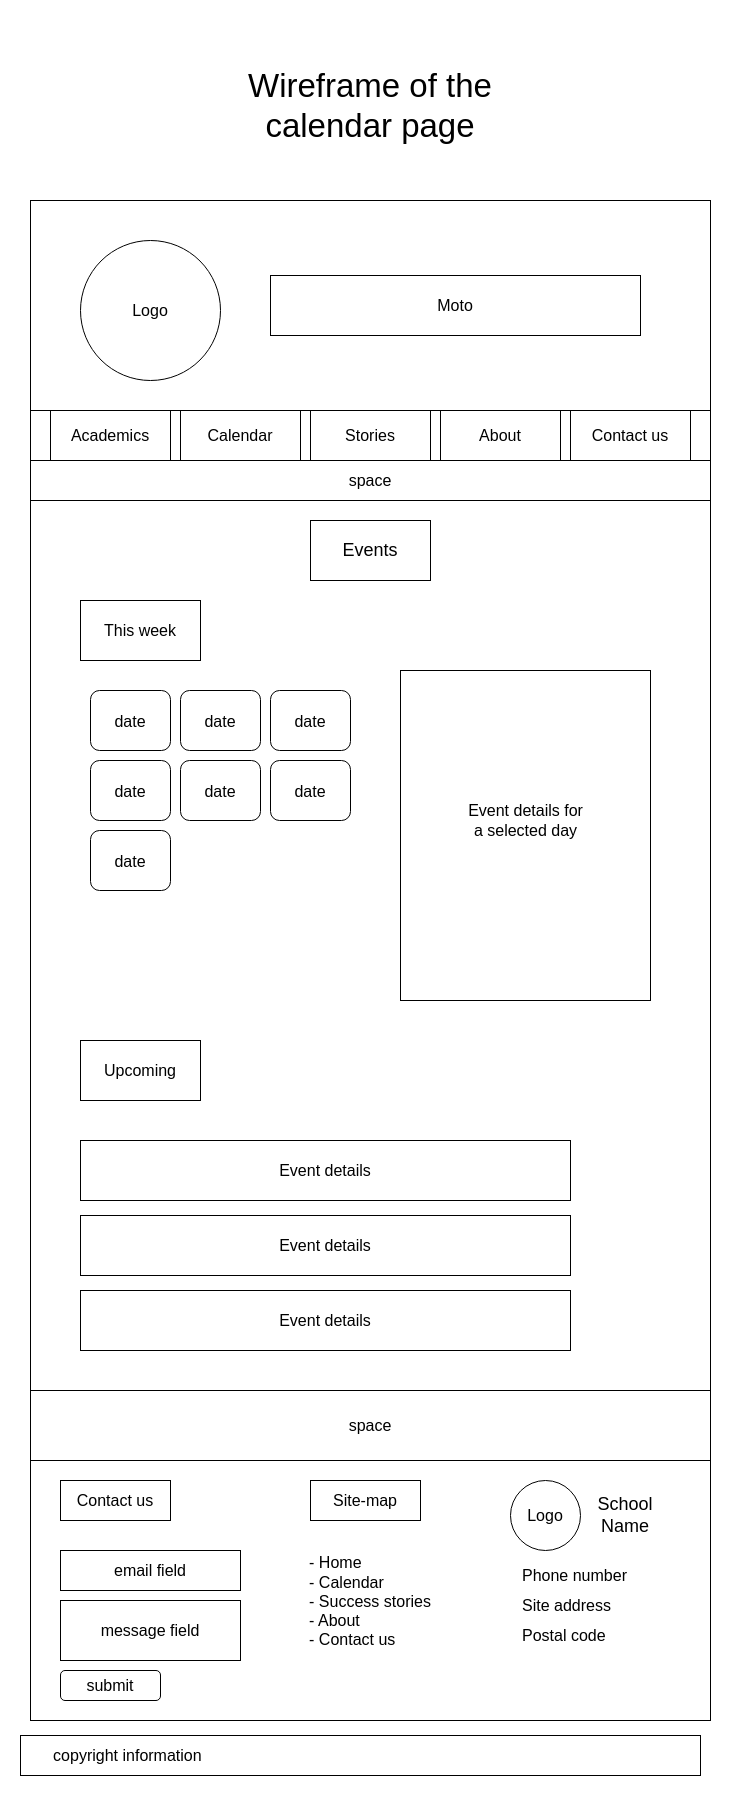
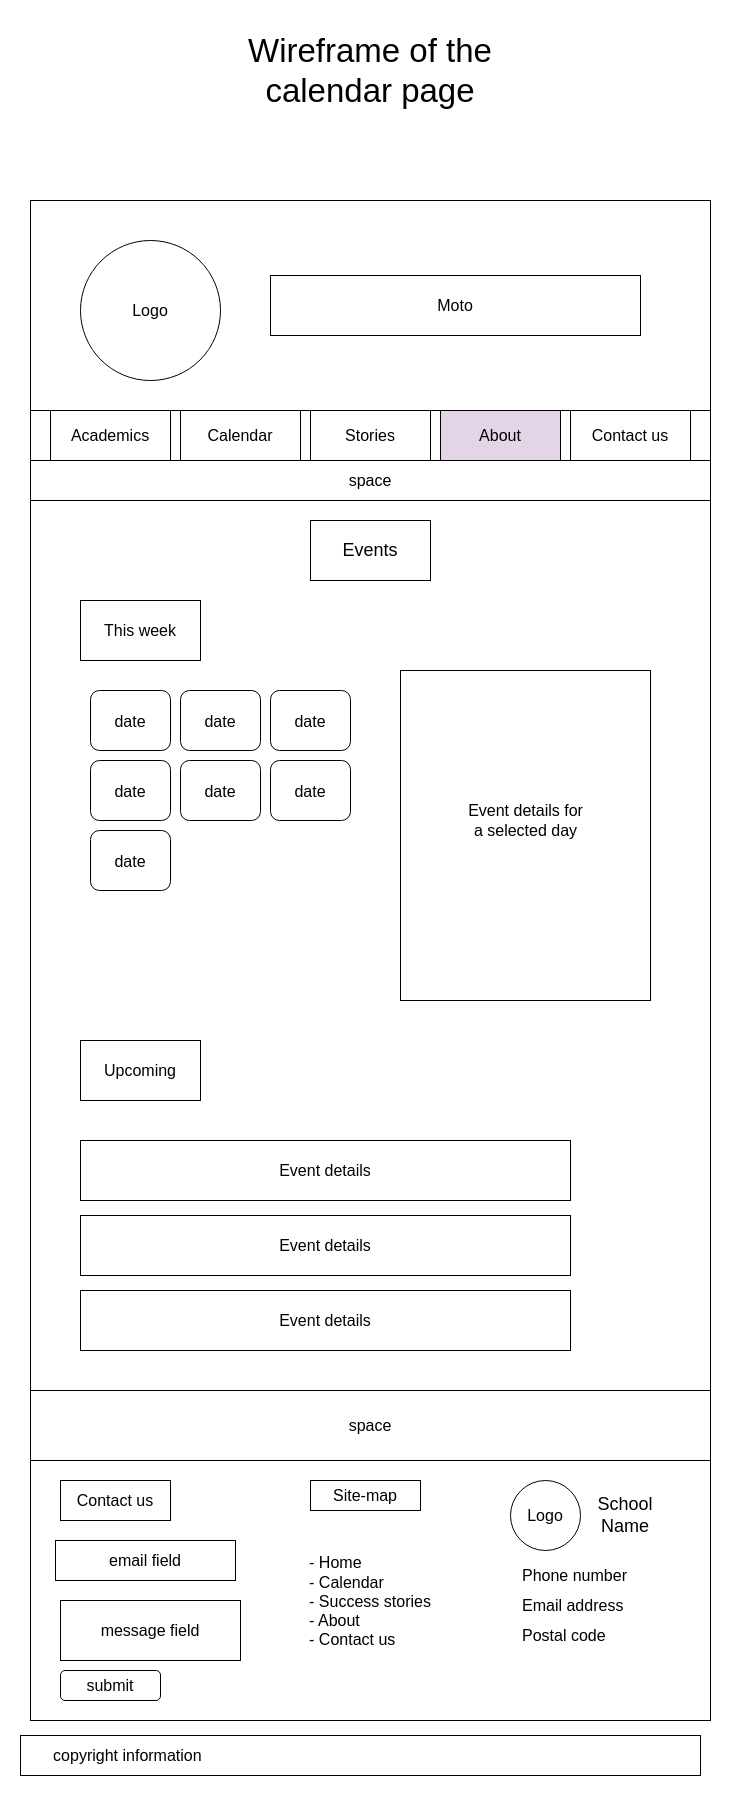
node "Wireframe of the calendar page": moved (371, 106) -> (371, 71)
node "About": fillcolor #ffffff -> #e1d5e7
node "Site-map": size 110x40 -> 110x30
node "email field": moved (151, 1571) -> (146, 1561)
node "Site address": label "Site address" -> "Email address"
